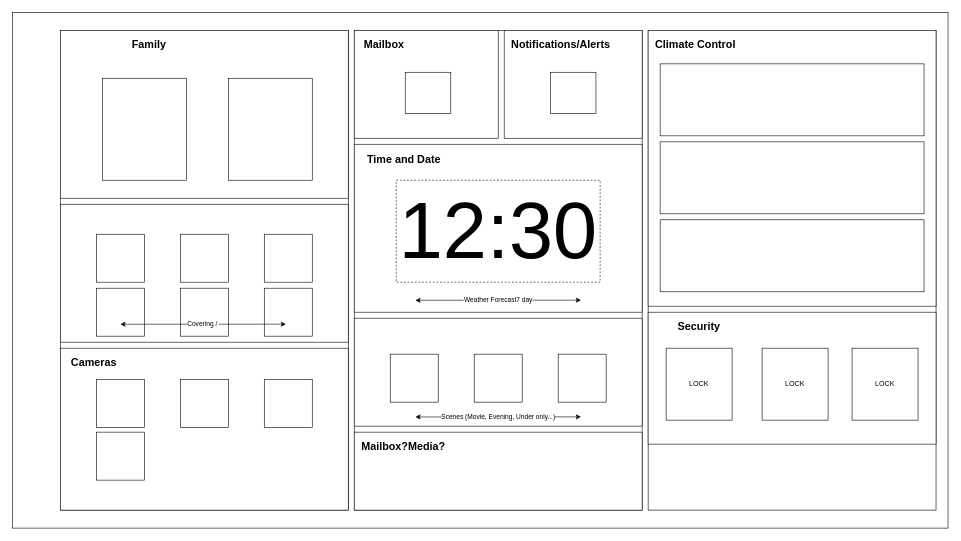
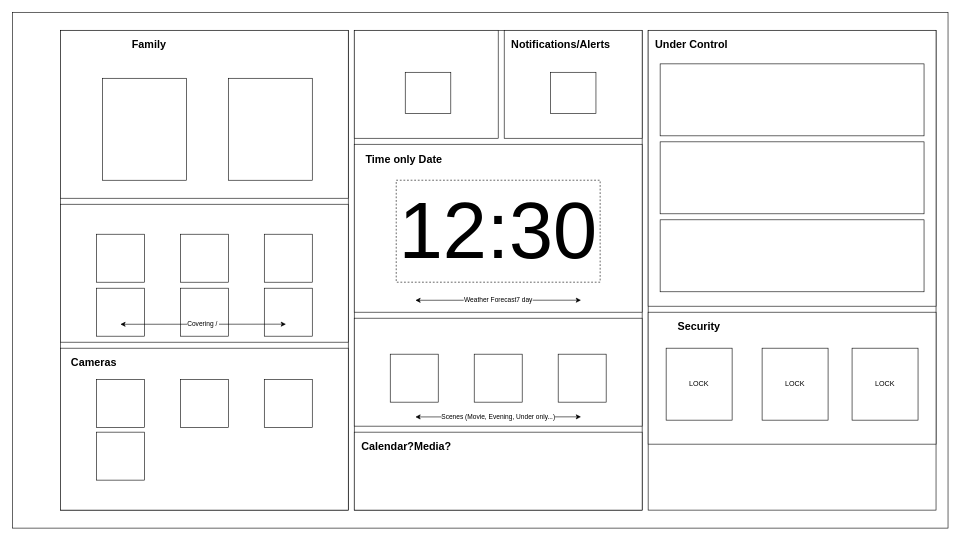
node "Mailbox": removed
node "Climate Control": label "Climate Control" -> "Under Control"
node "Time and Date": label "Time and Date" -> "Time only Date"
node "Mailbox?Media?": label "Mailbox?Media?" -> "Calendar?Media?"
